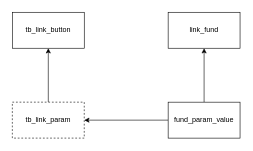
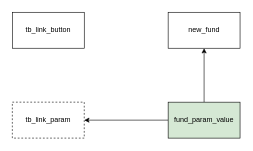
node "link_fund": label "link_fund" -> "new_fund"
edge "tb_link_param" -> "tb_link_button": removed
node "fund_param_value": fillcolor #ffffff -> #d5e8d4
